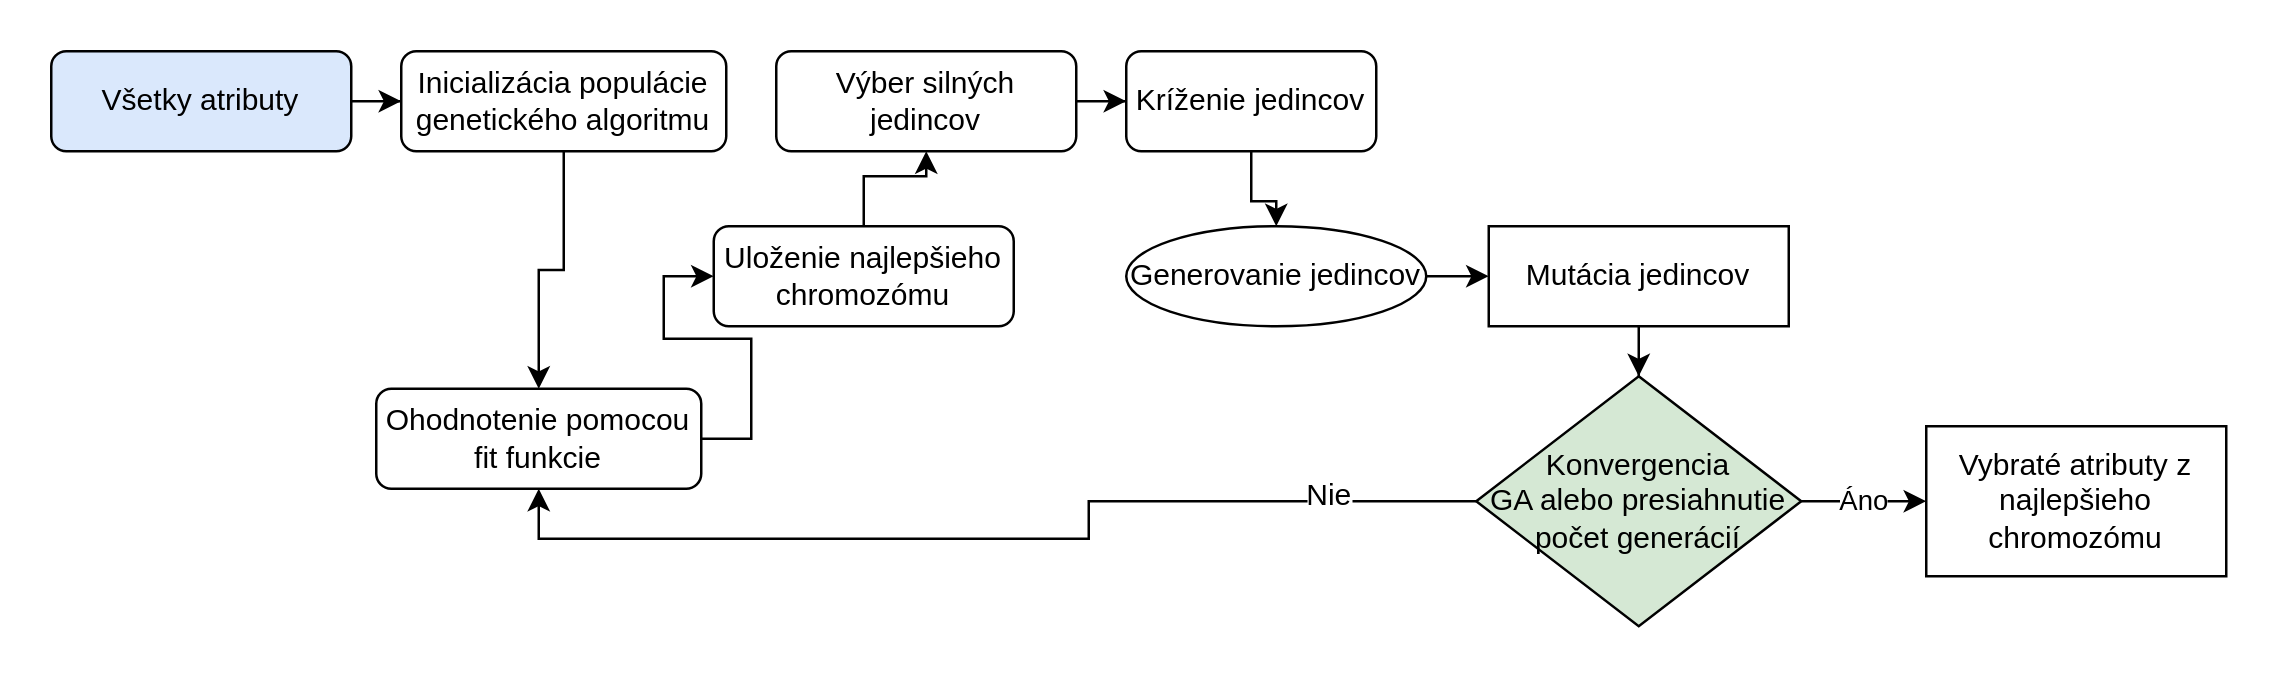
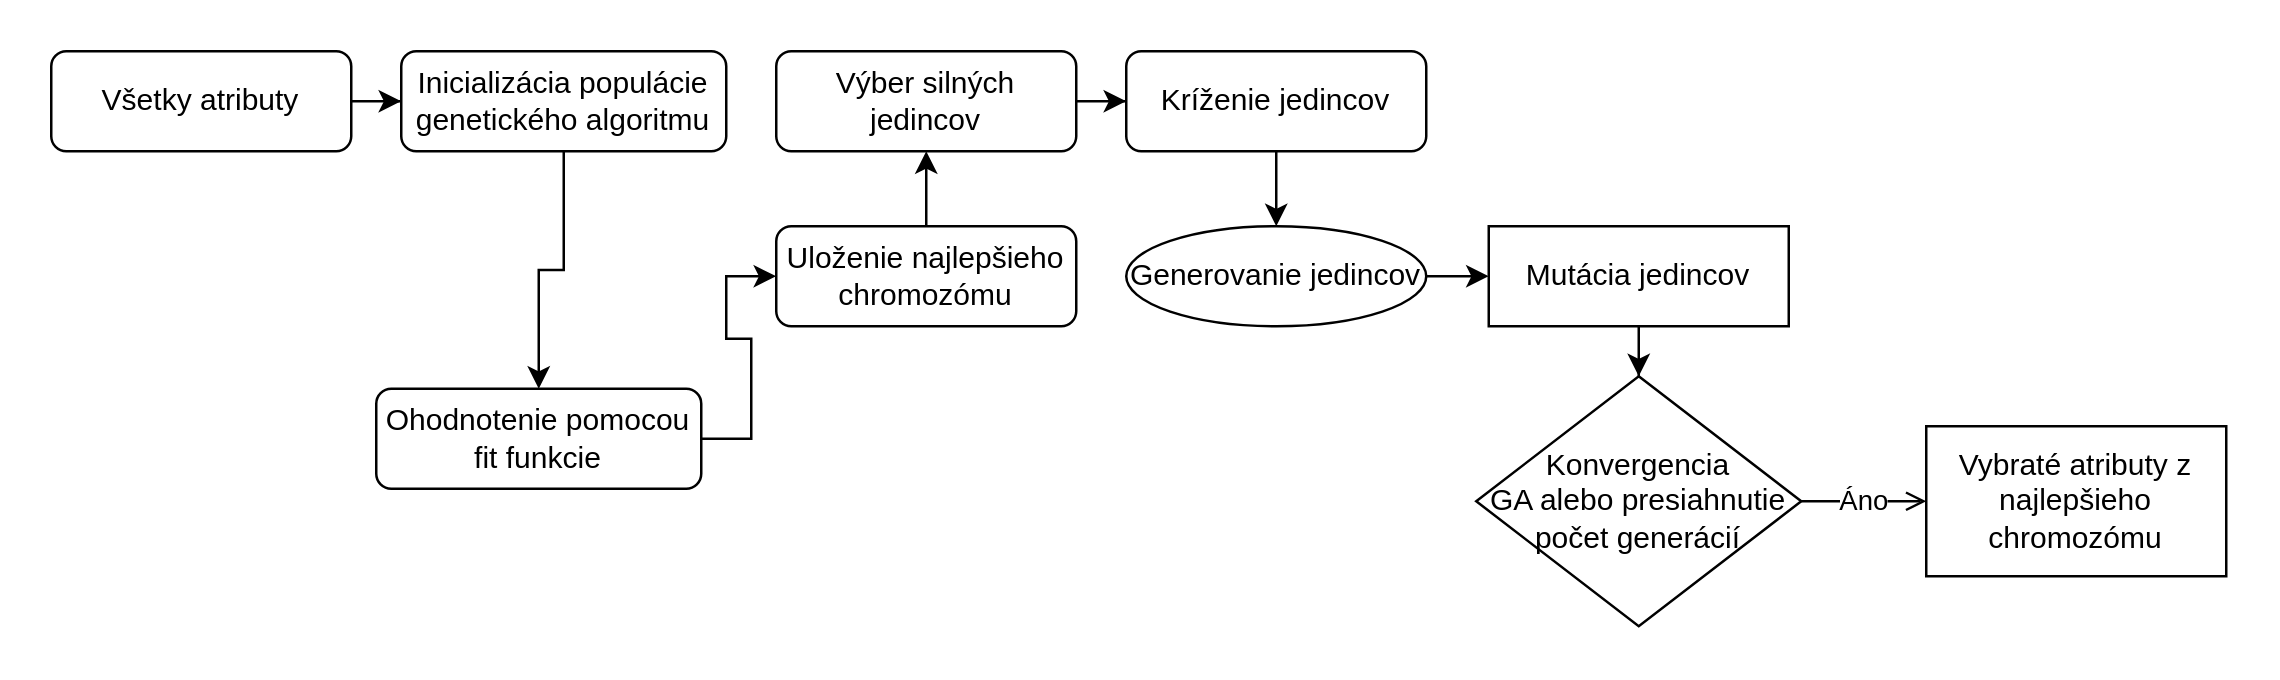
node "Všetky atributy": fillcolor #dae8fc -> #ffffff
node "Kríženie jedincov": size 250x100 -> 300x100
node "Uloženie najlepšieho chromozómu": moved (864, 276) -> (926, 276)
node "Konvergencia GA alebo presiahnutie počet generácií": fillcolor #d5e8d4 -> #ffffff
edge "Konvergencia GA alebo presiahnutie počet generácií" -> "Vybraté atributy z najlepšieho chromozómu": arrowhead classic -> open
edge "Konvergencia GA alebo presiahnutie počet generácií" -> "Ohodnotenie pomocou fit funkcie": removed, label "Nie"
